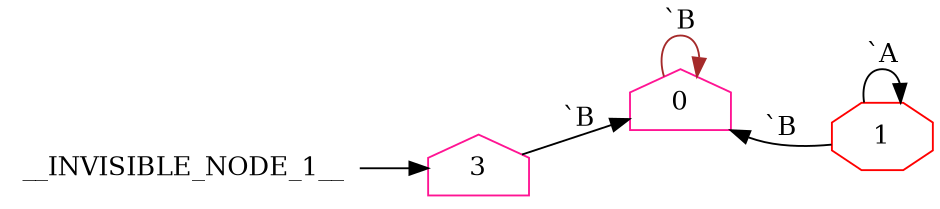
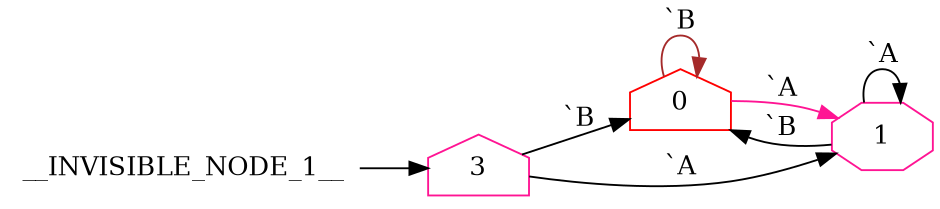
node "0": color deeppink -> red
edge "0" -> "1": added, label "`A"
node "1": color red -> deeppink
edge "3" -> "1": added, label "`A"
